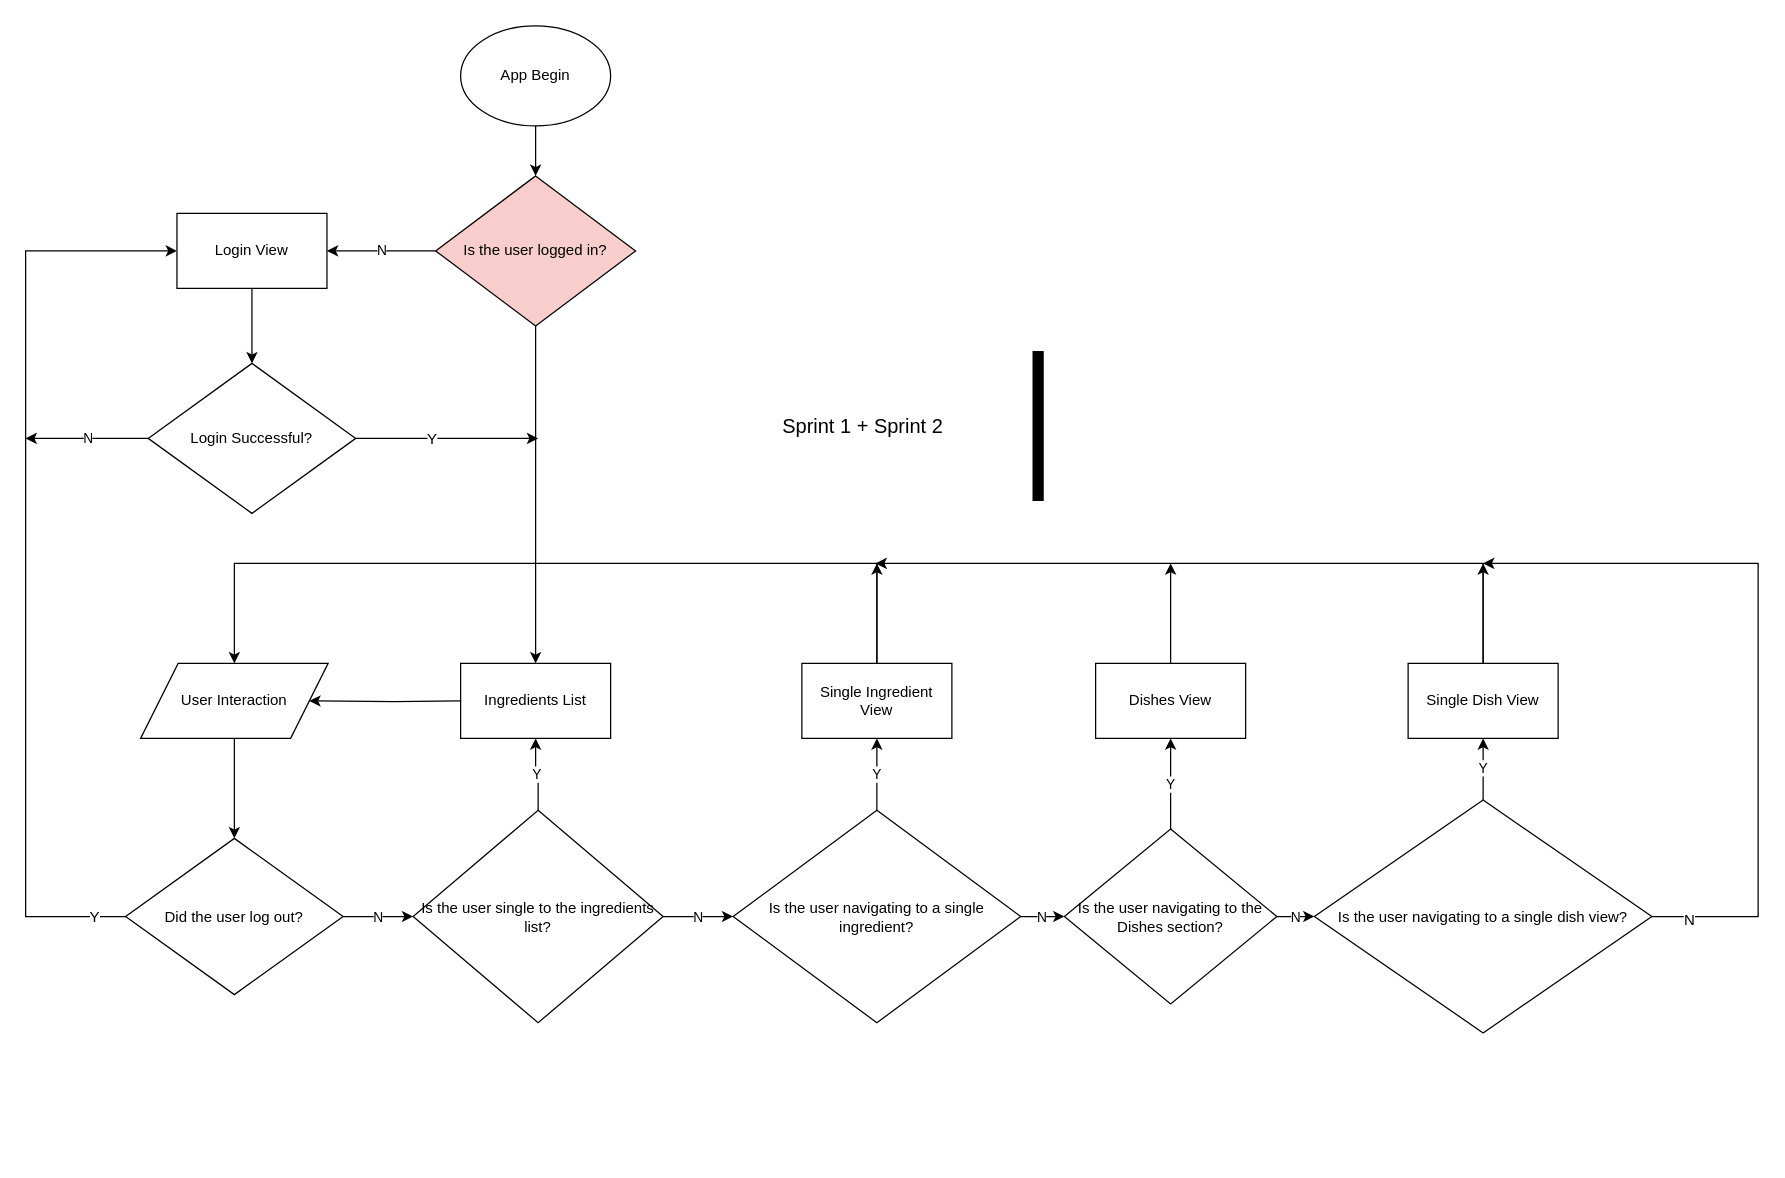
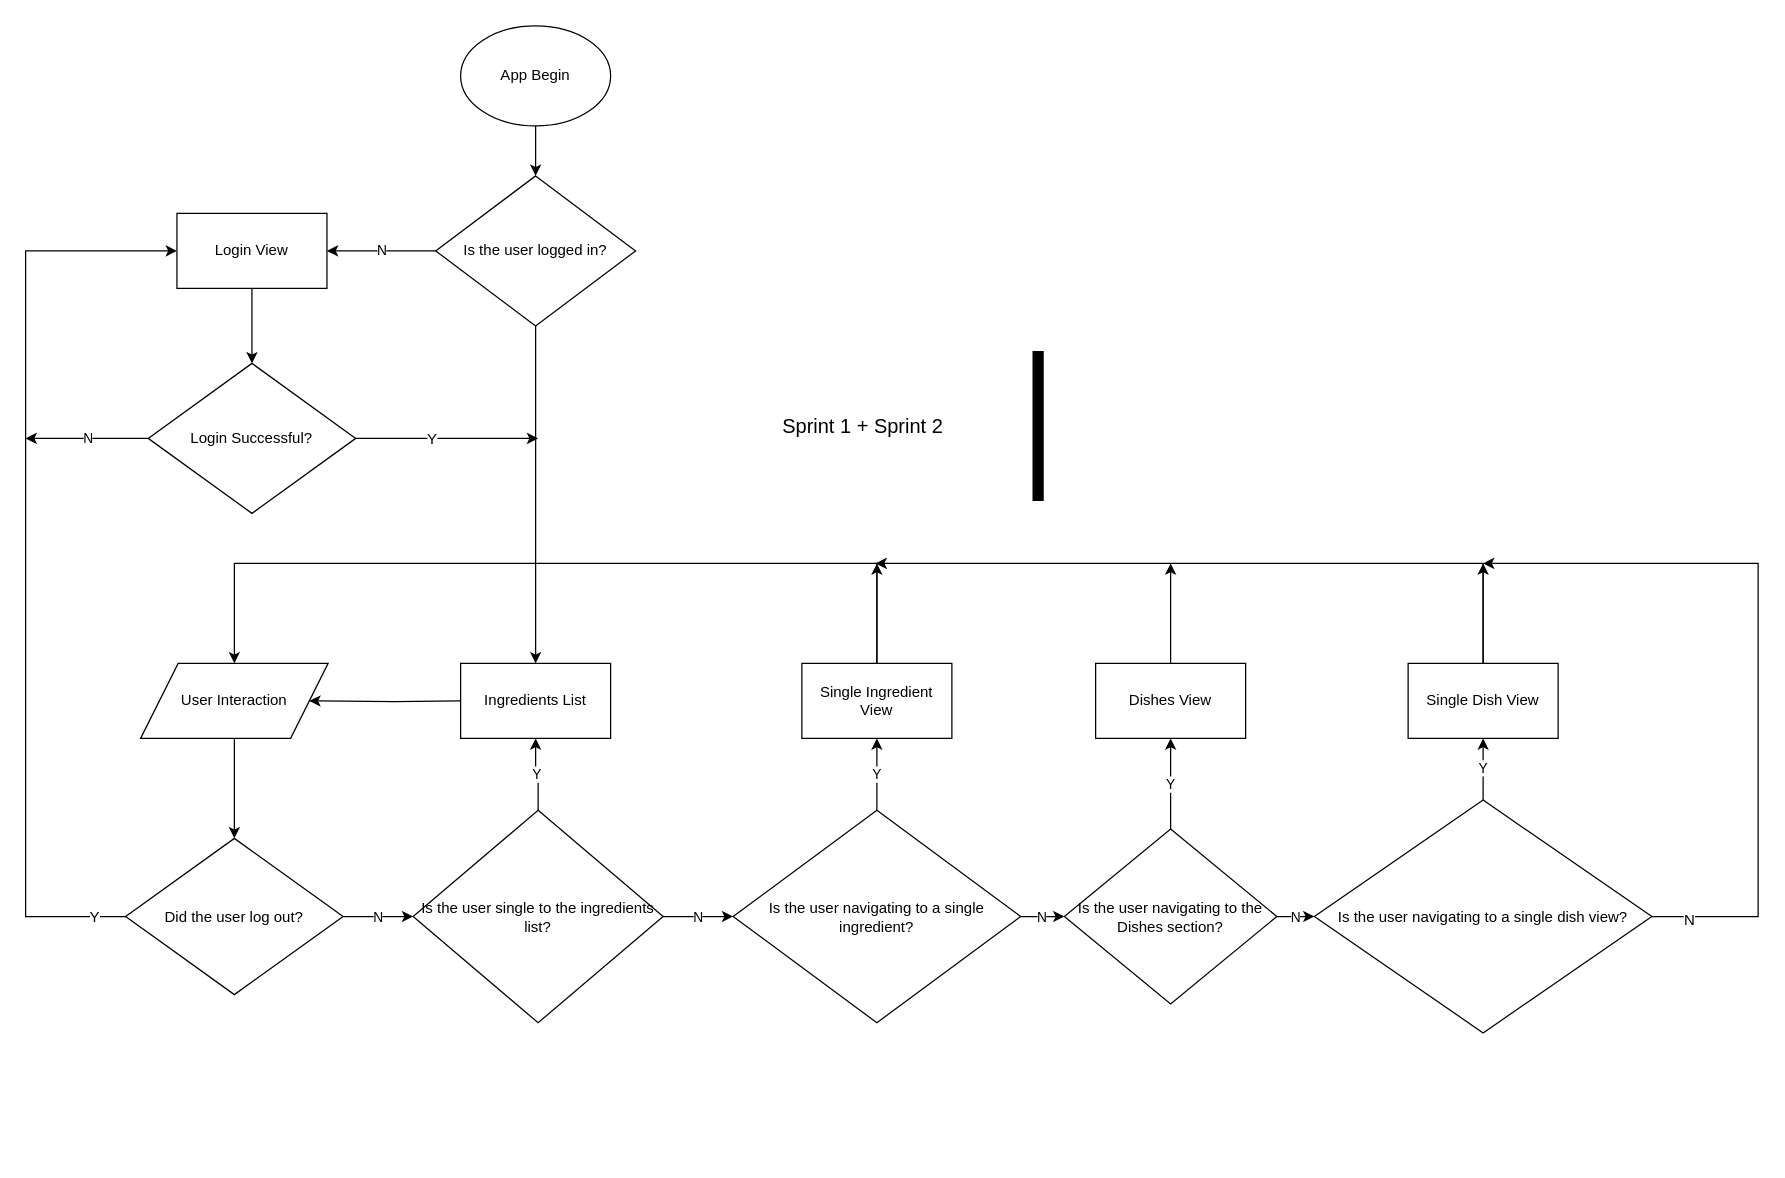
node "Is the user logged in?": fillcolor #f8cecc -> #ffffff
